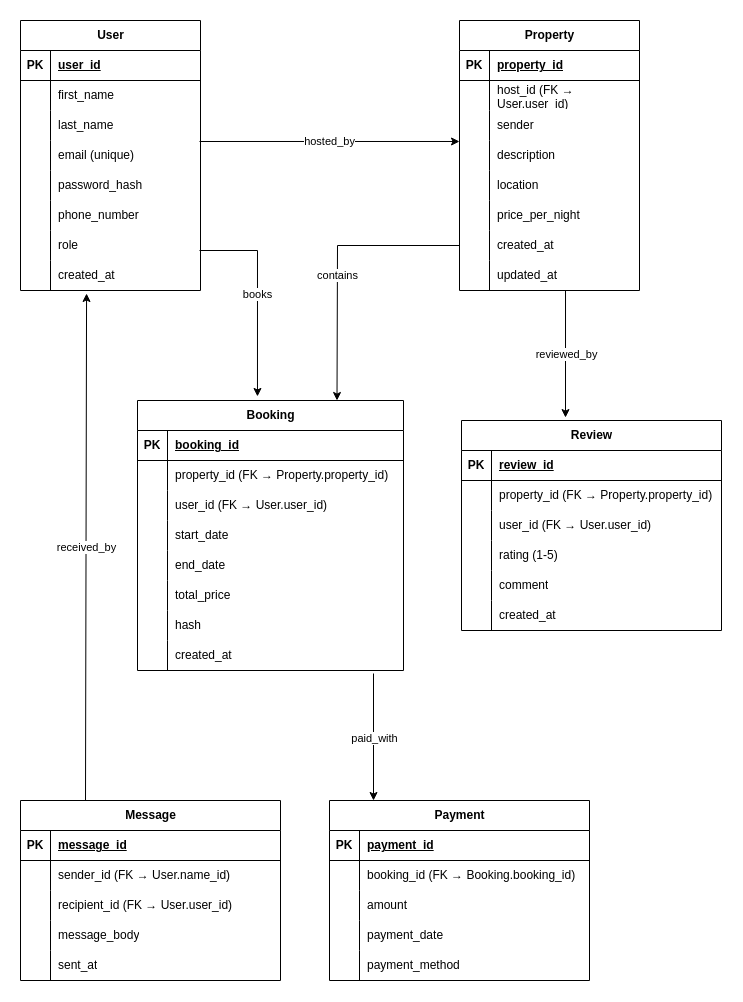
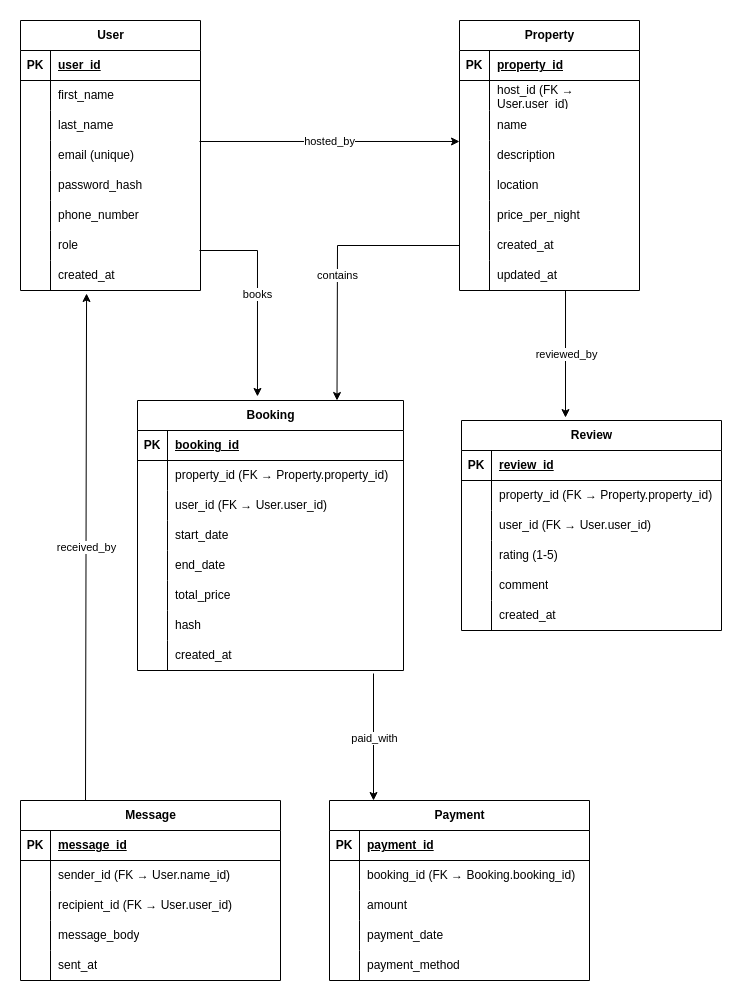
node "sender": label "sender" -> "name"
